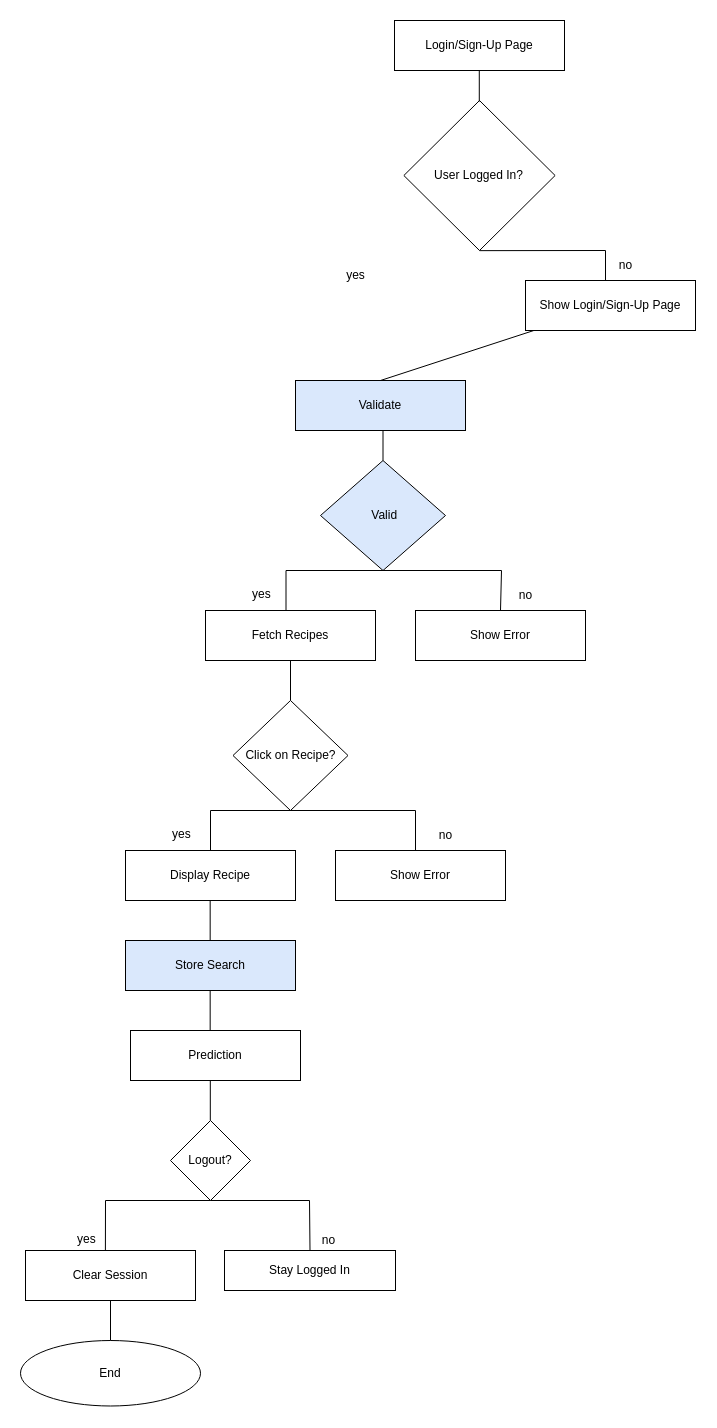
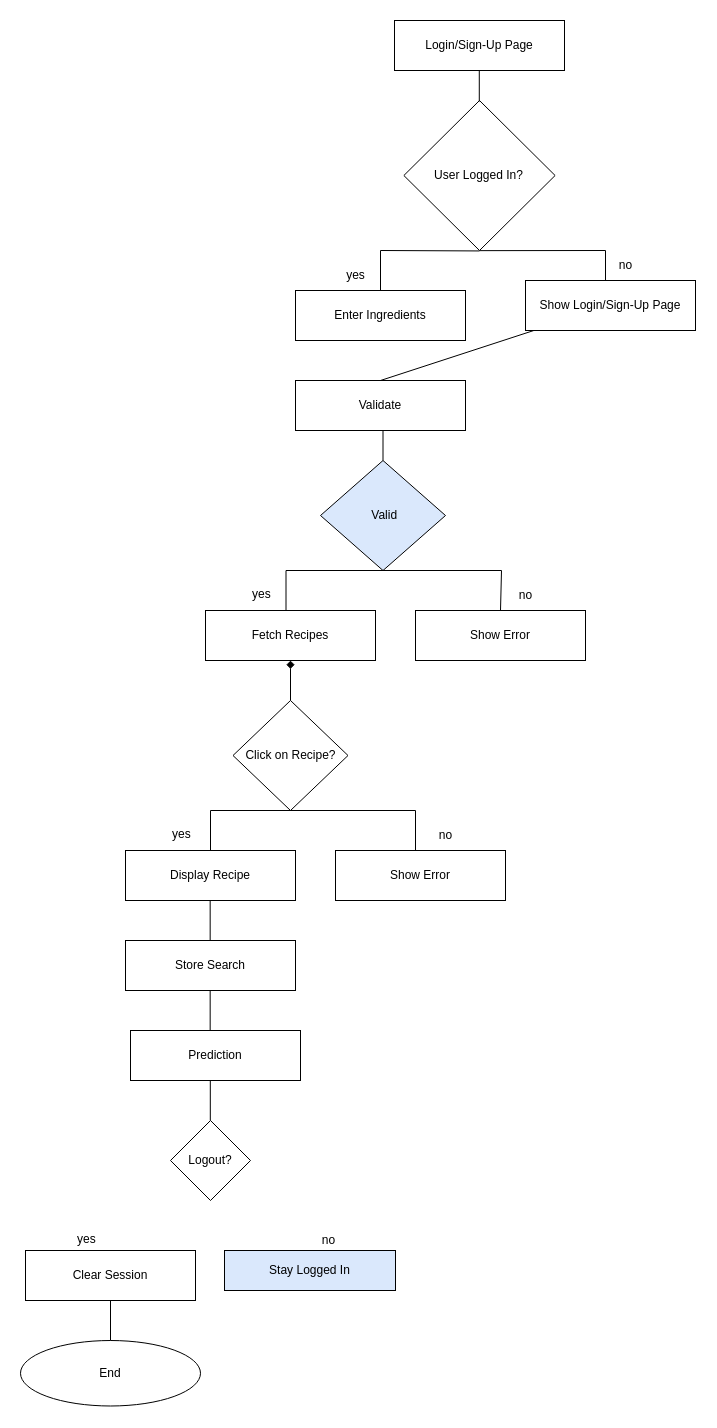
edge "User Logged In?" -- "Enter Ingredients": added
node "Enter Ingredients": added
node "Validate": fillcolor #dae8fc -> #ffffff
edge "Fetch Recipes" -- "Click on Recipe?": arrowhead none -> diamond
node "Store Search": fillcolor #dae8fc -> #ffffff
edge "Logout?" -- "Clear Session": removed
edge "Logout?" -- "Stay Logged In": removed
node "Stay Logged In": fillcolor #ffffff -> #dae8fc
